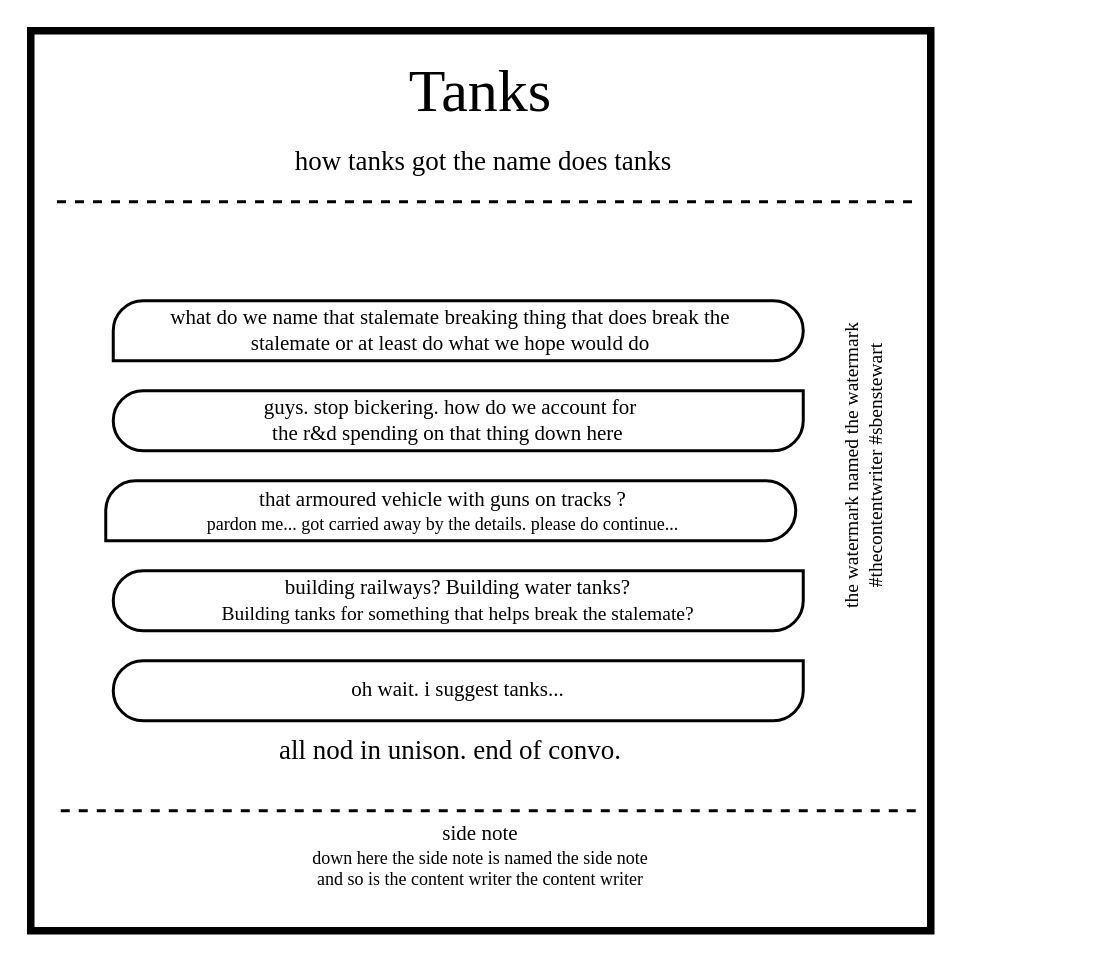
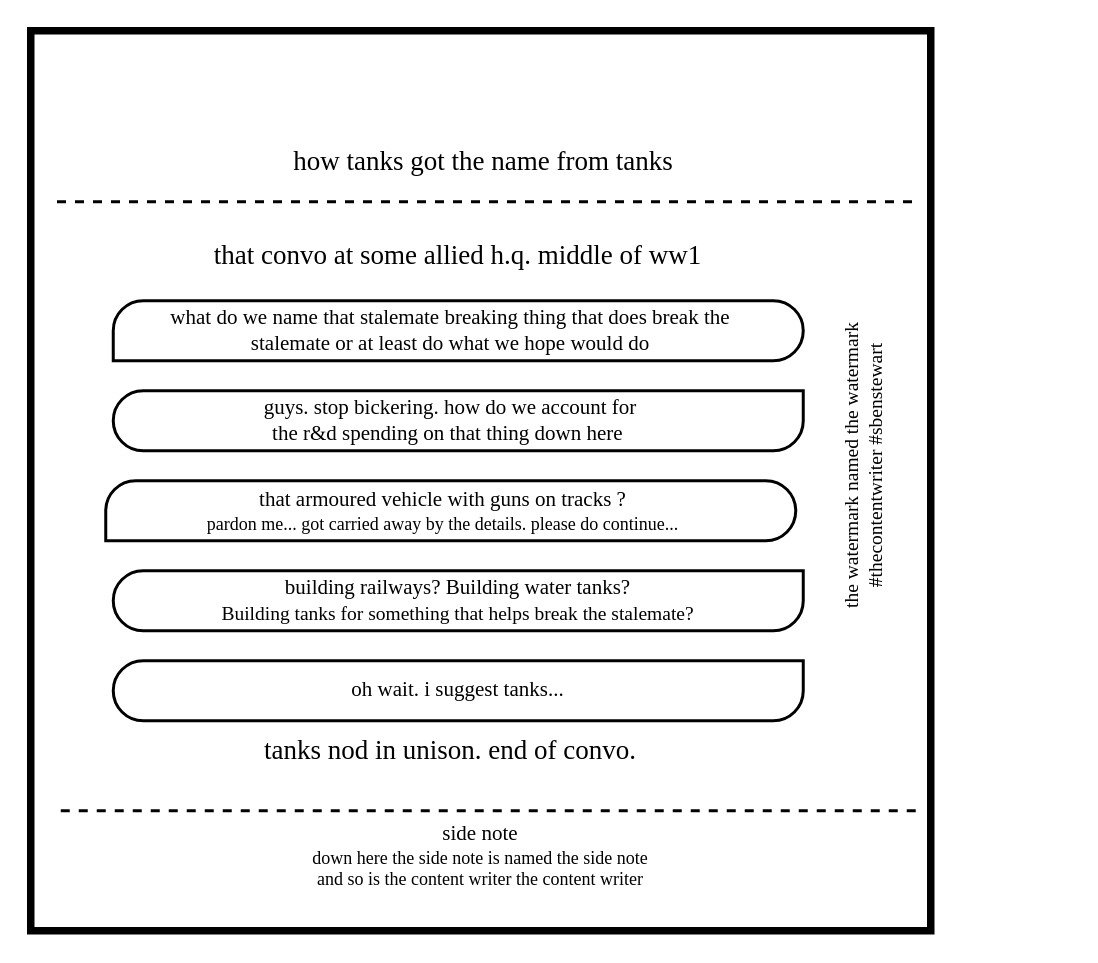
node "Tanks": removed
node "how tanks got the name does tanks": label "how tanks got the name does tanks" -> "how tanks got the name from tanks"
node "that convo at some allied h.q. middle of ww1": added
node "all nod in unison. end of convo.": label "all nod in unison. end of convo." -> "tanks nod in unison. end of convo."
